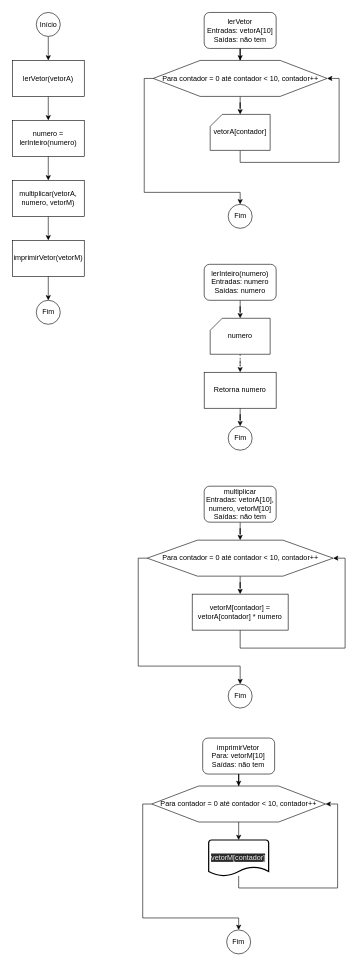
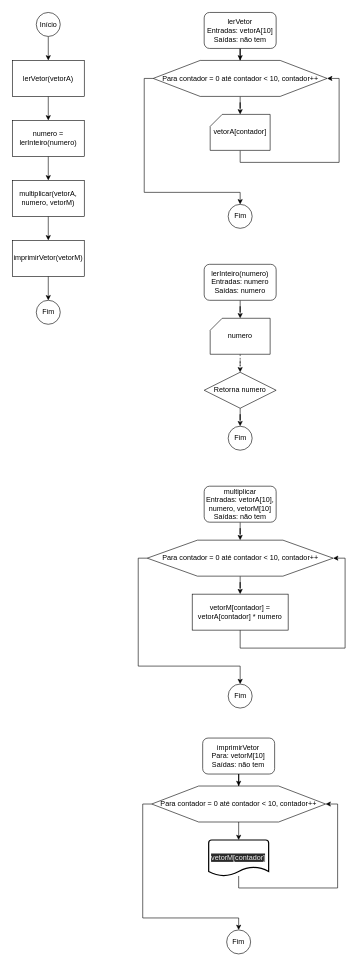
node "Retorna numero": shape rectangle -> diamond
